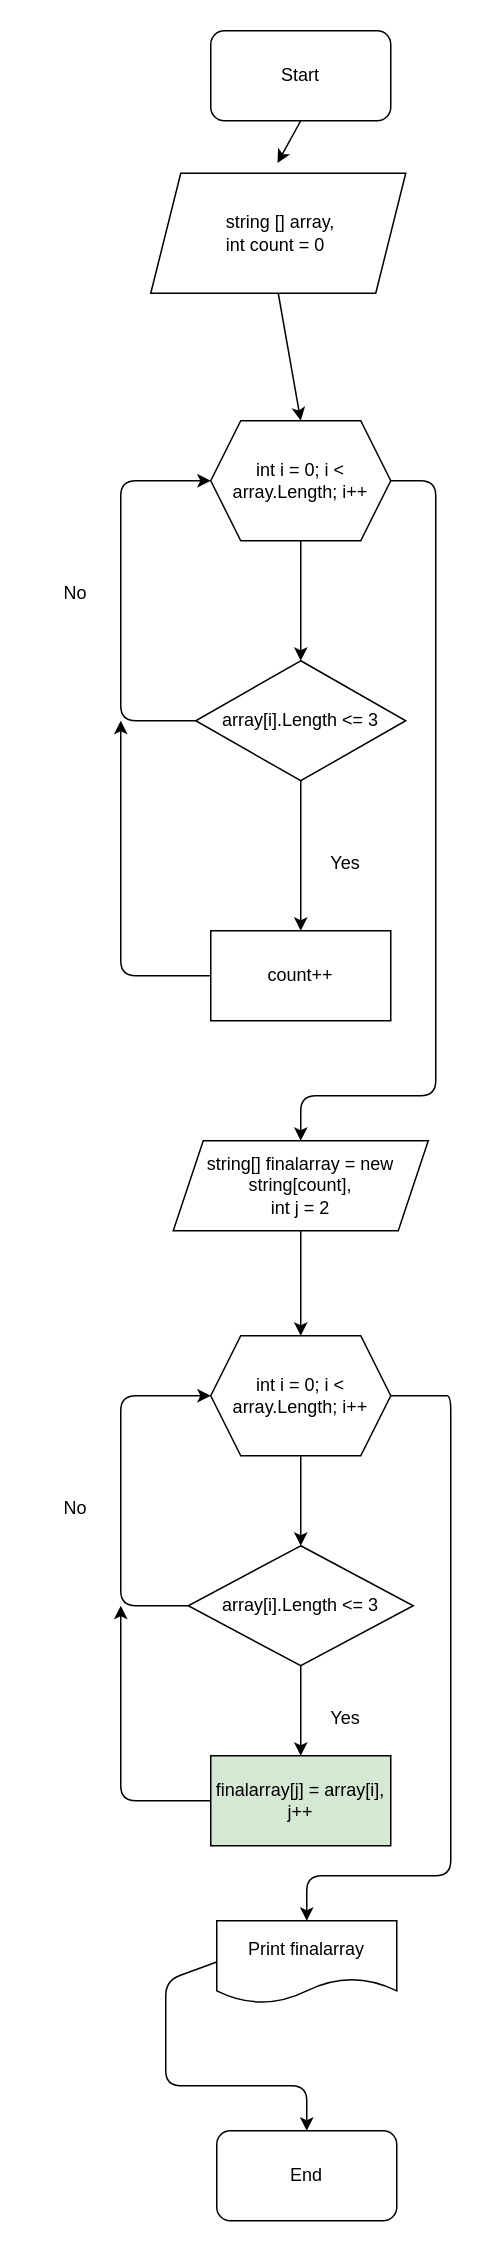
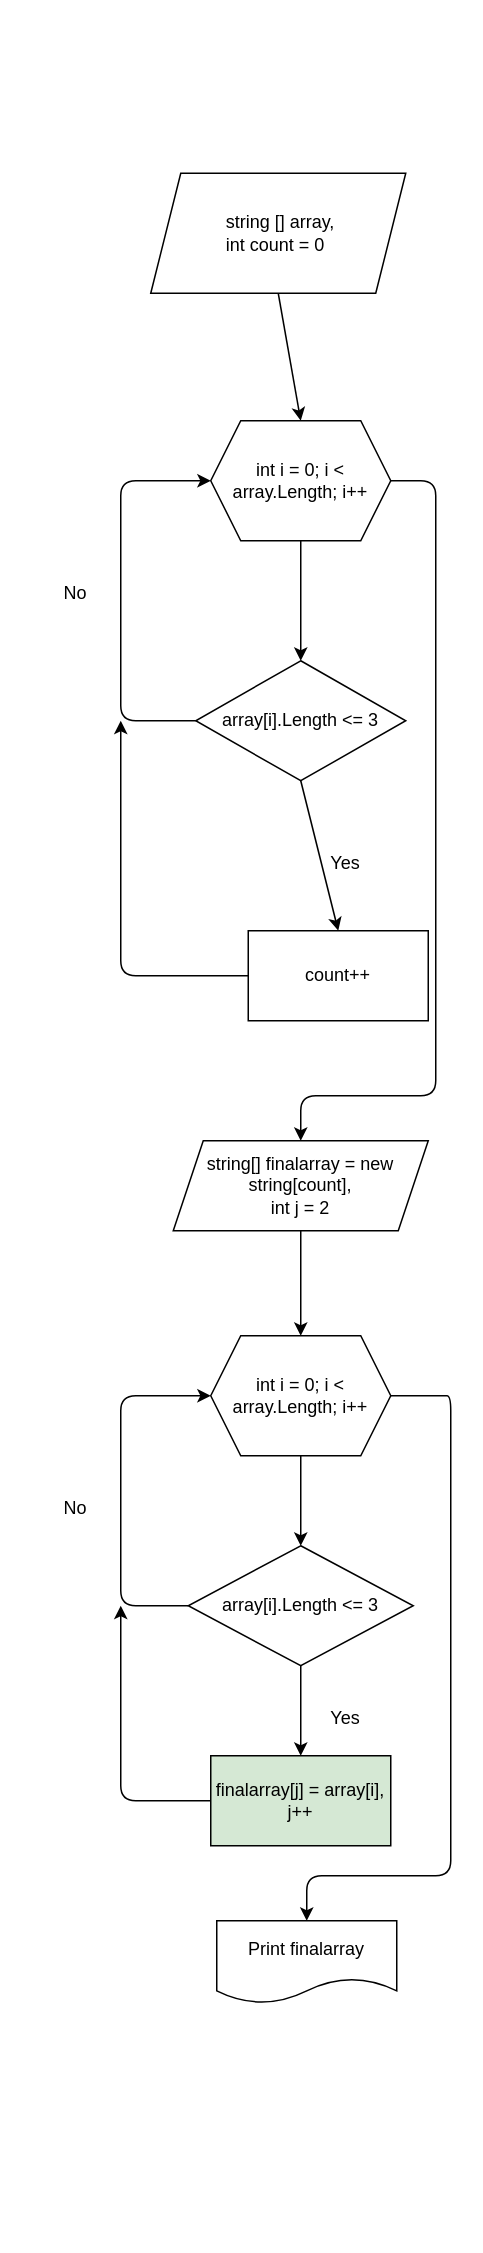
node "Start": removed
edge "Start" -> "string [] array, int count = 0": removed
node "count++": moved (301, 976) -> (338, 976)
edge "Print finalarray" -> "End": removed
node "End": removed
